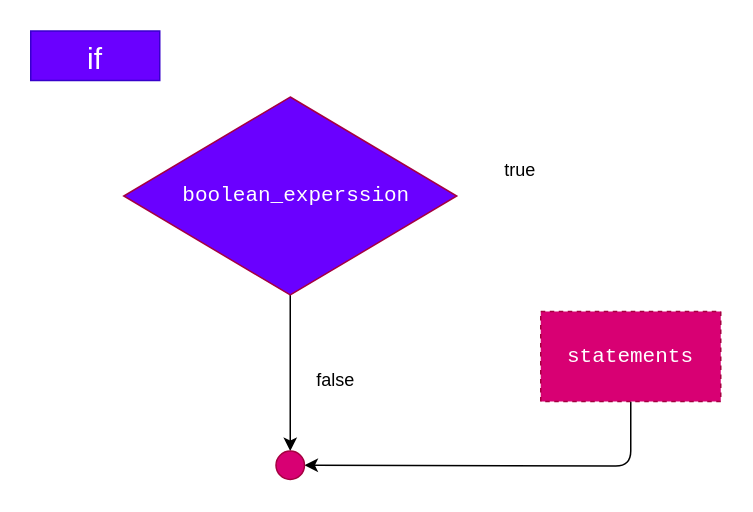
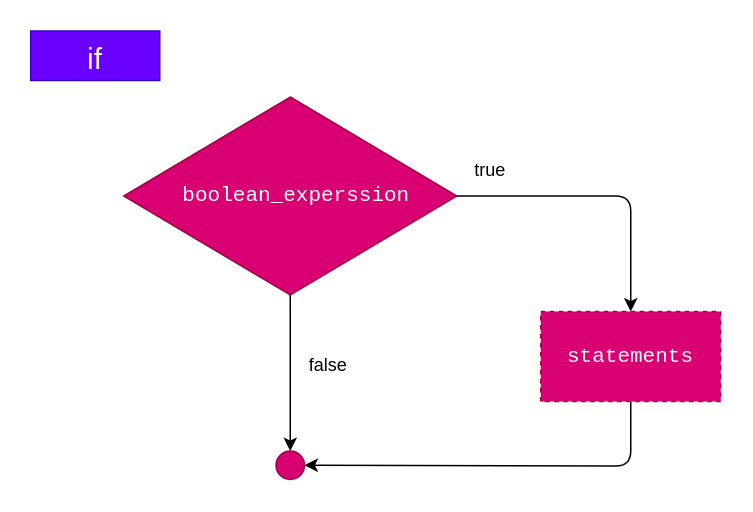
node "true": moved (519, 170) -> (489, 170)
node "boolean_experssion": fillcolor #6a00ff -> #d80073
edge "boolean_experssion" -> "statements": added
node "false": moved (335, 380) -> (328, 365)
